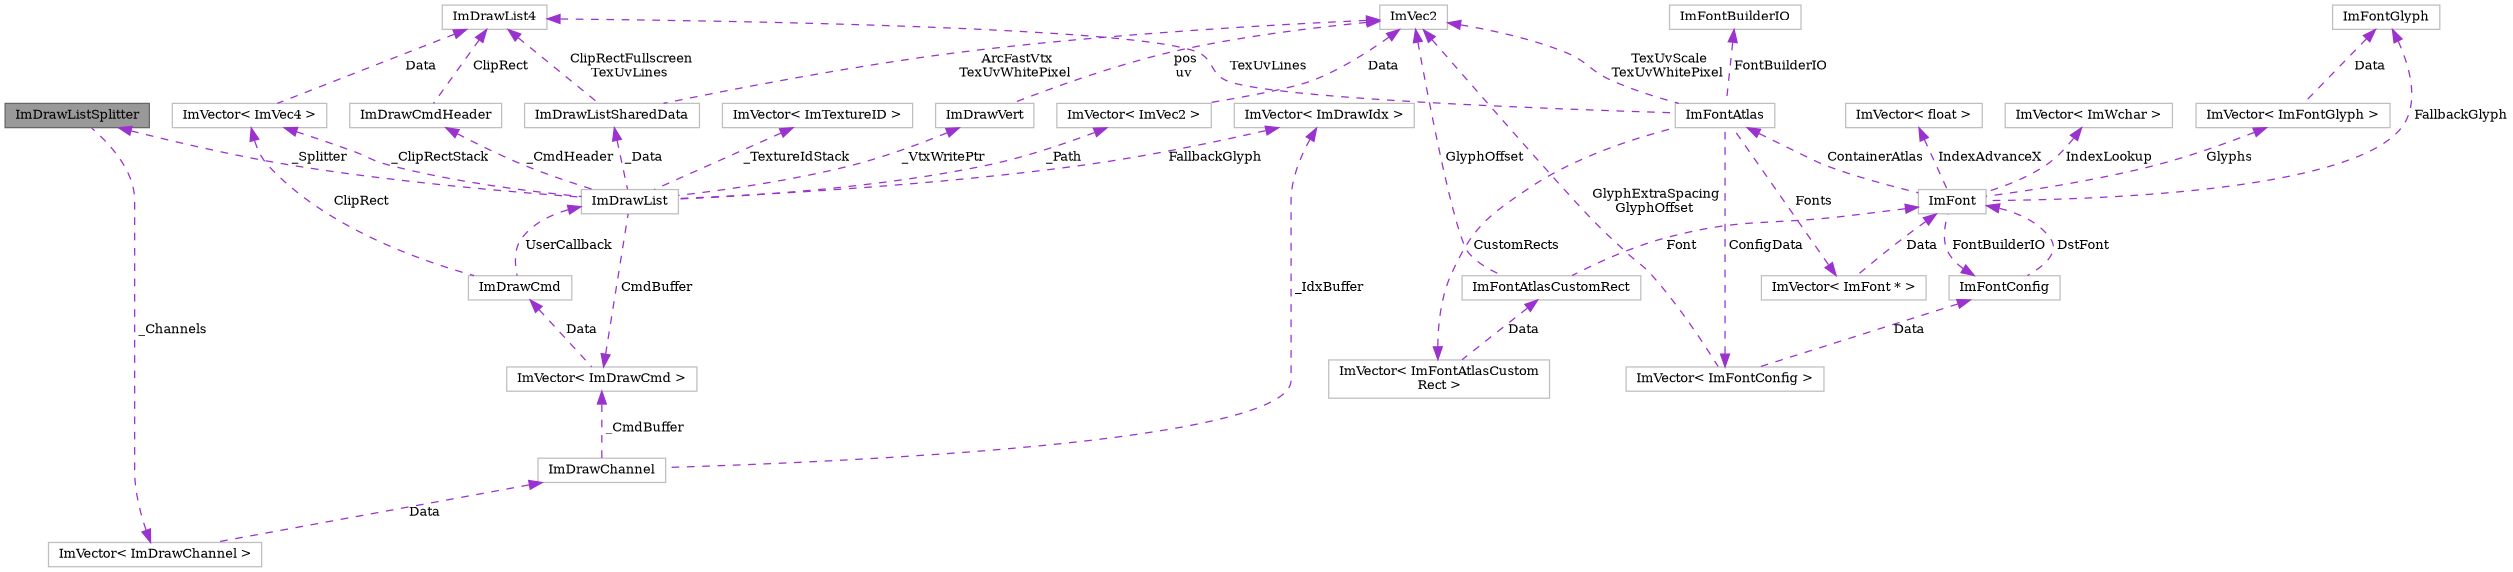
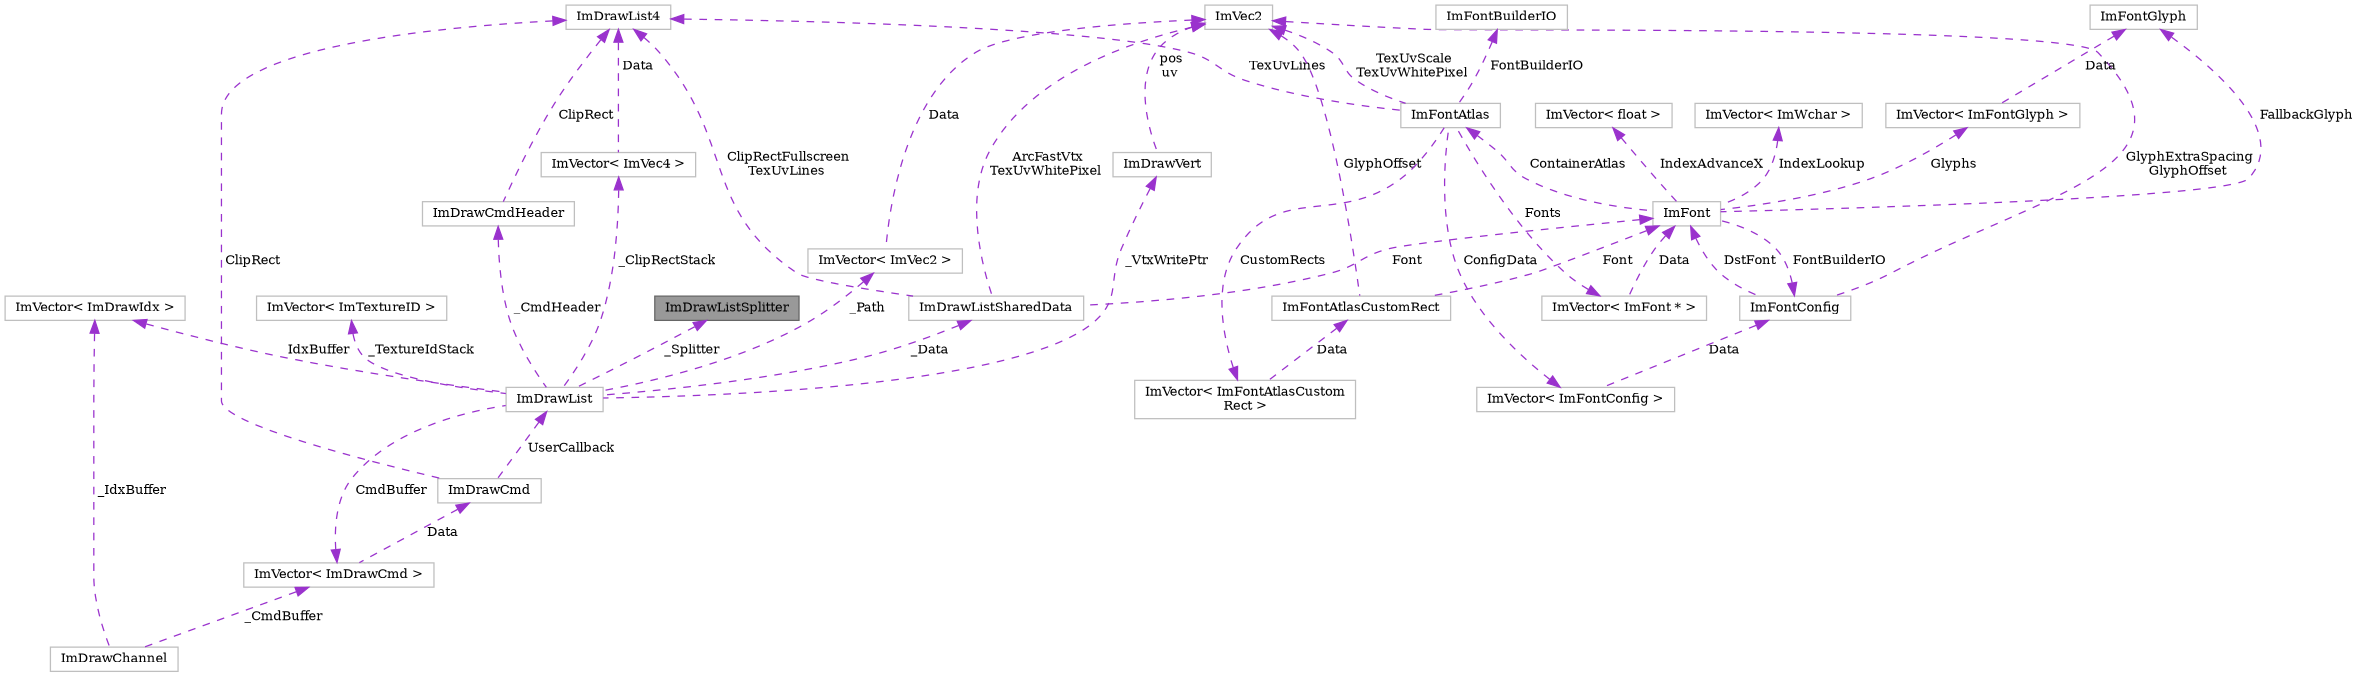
edge "ImDrawList" -> "ImVector< ImDrawIdx >": label " FallbackGlyph" -> " IdxBuffer"
edge "ImVector< ImFontConfig >" -> "ImVec2": now "ImFontConfig" -> "ImVec2"
edge "ImDrawCmd" -> "ImVector< ImVec4 >": now "ImDrawCmd" -> "ImDrawList4"
edge "ImDrawListSharedData" -> "ImFont": added, label "Font"
node "ImVector< ImDrawChannel >": removed
